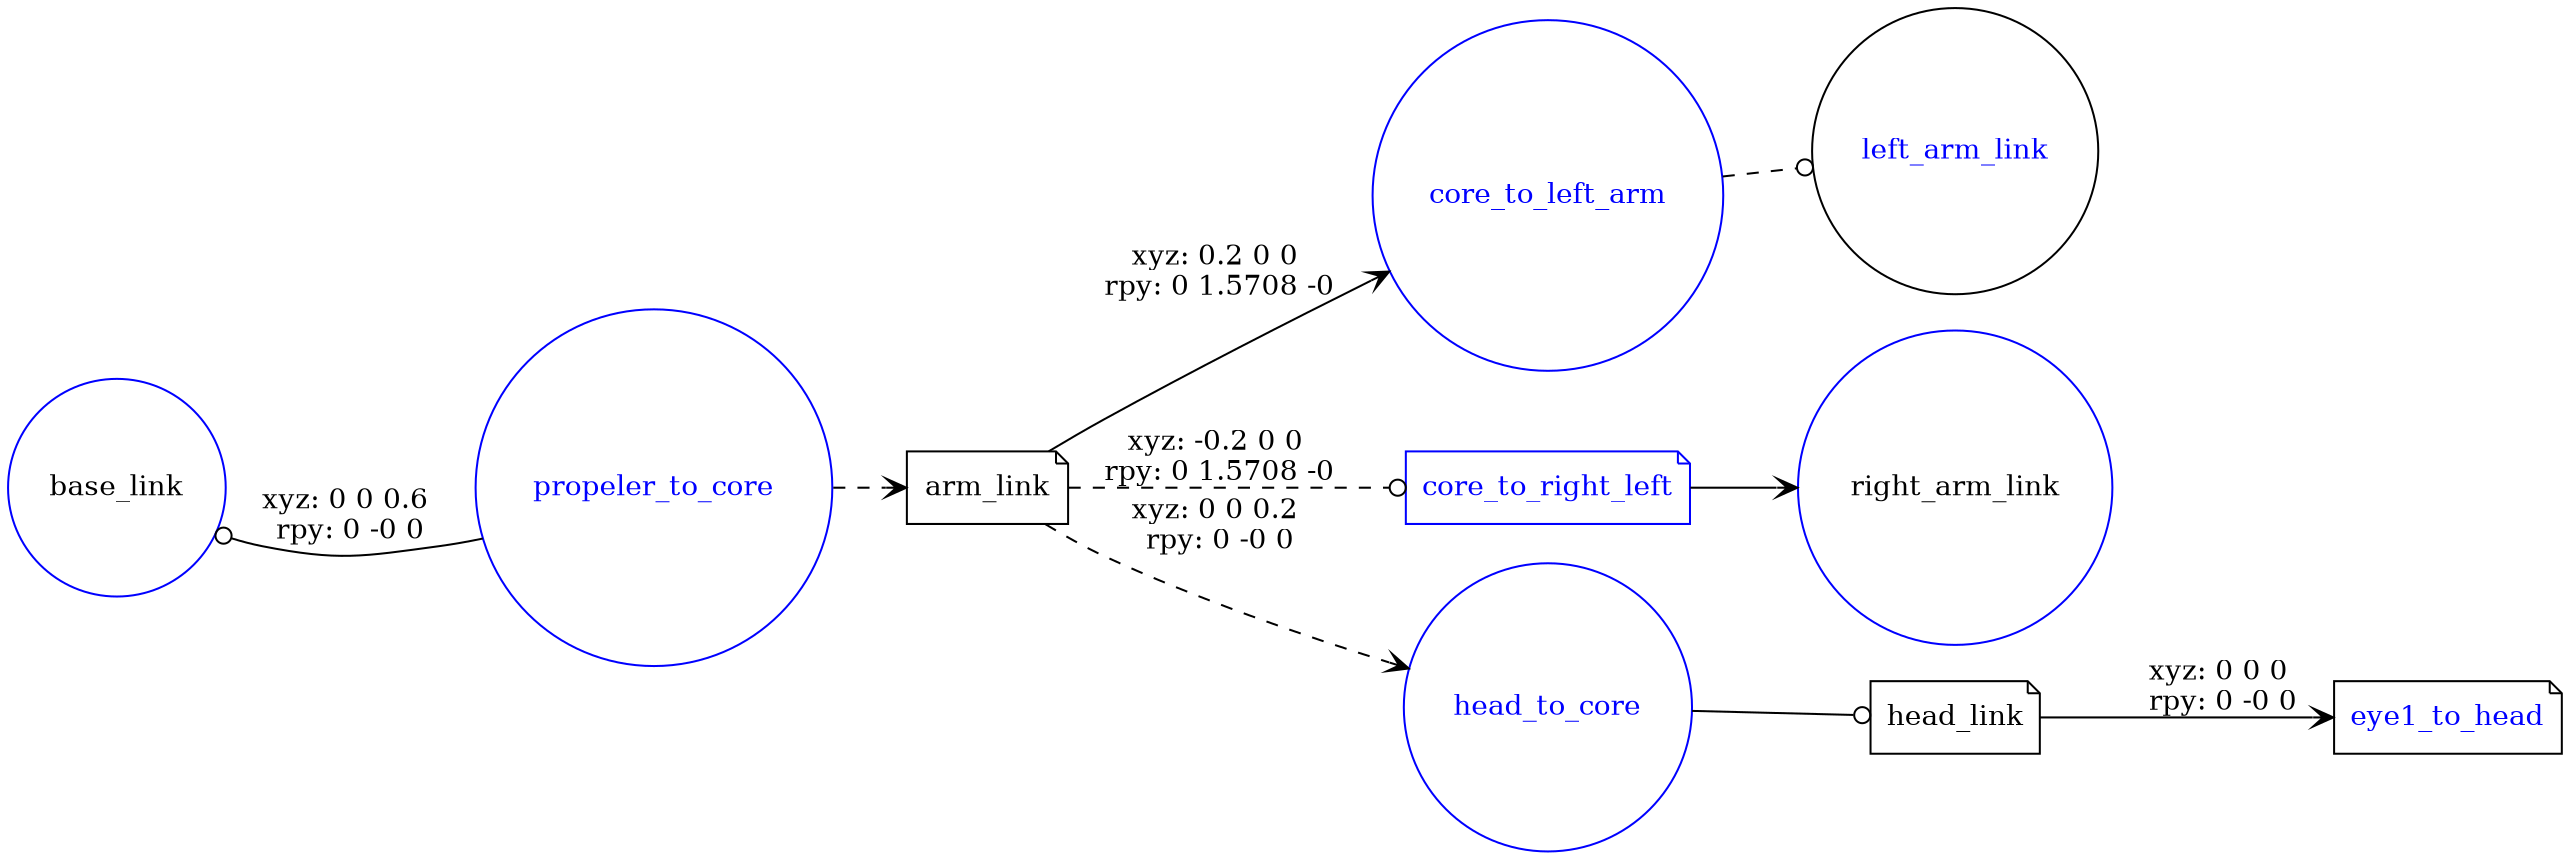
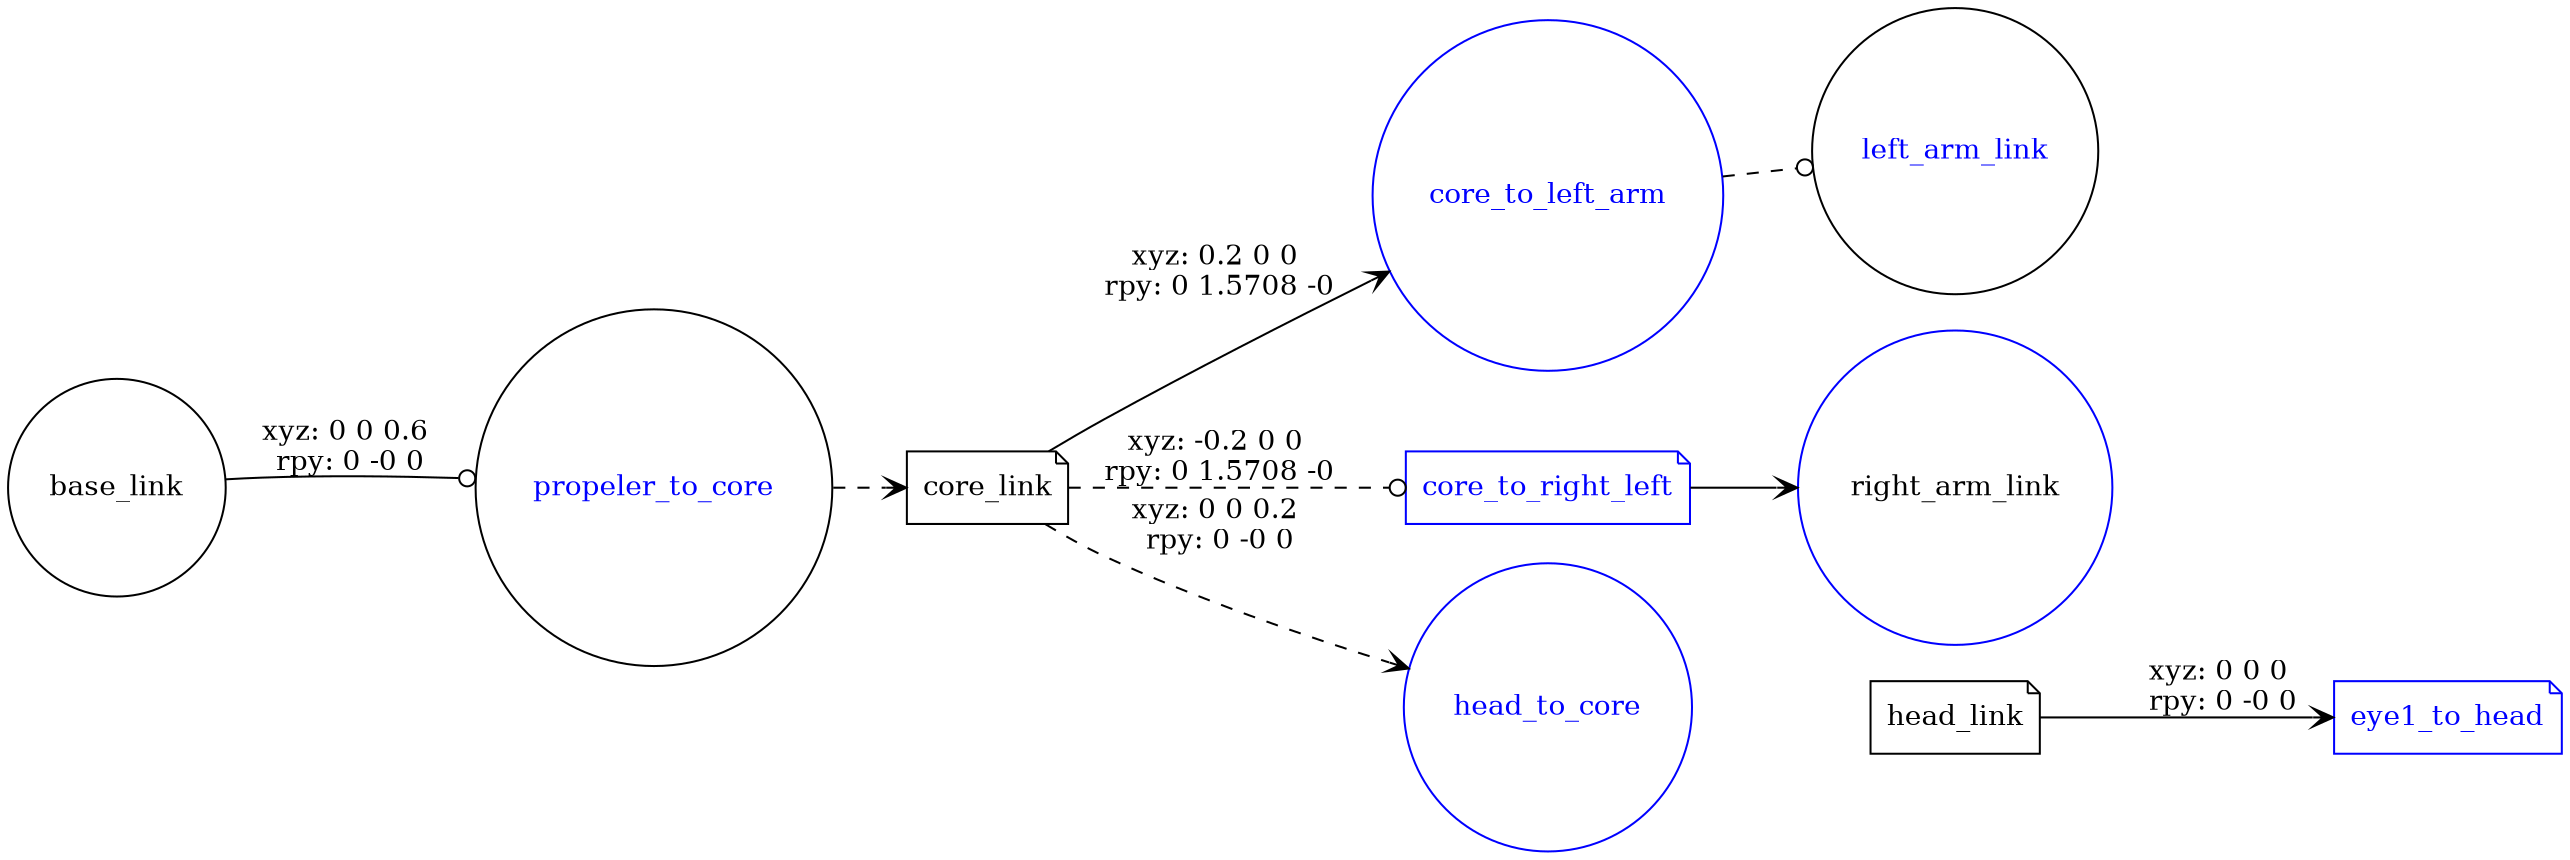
node "base_link": color blue -> black
node "propeler_to_core": color blue -> black
node "arm_link": label "arm_link" -> "core_link"
edge "propeler_to_core" -> "base_link": reversed
edge "head_to_core" -> "head_link": removed
node "eye1_to_head": color black -> blue
